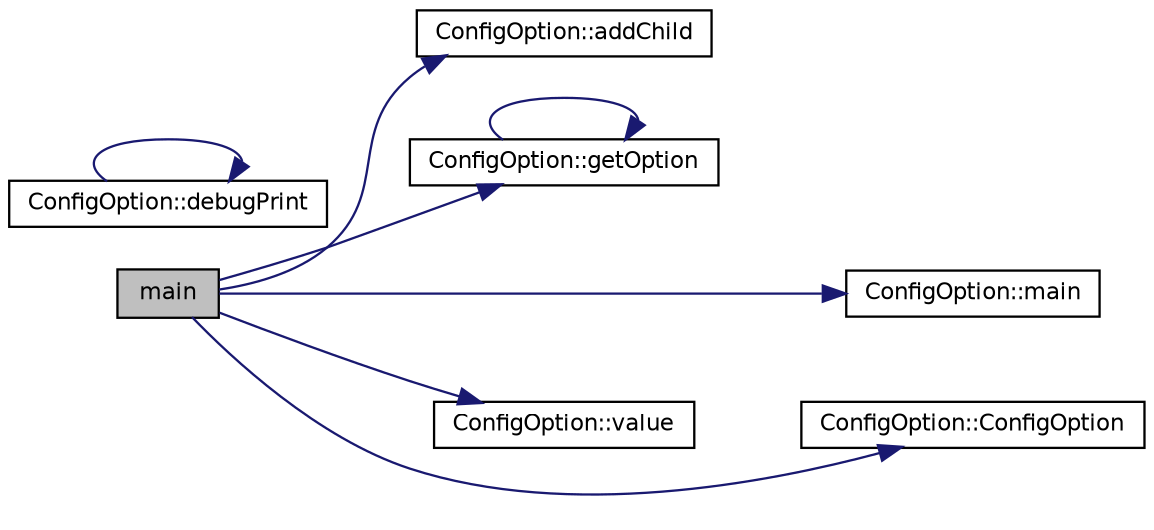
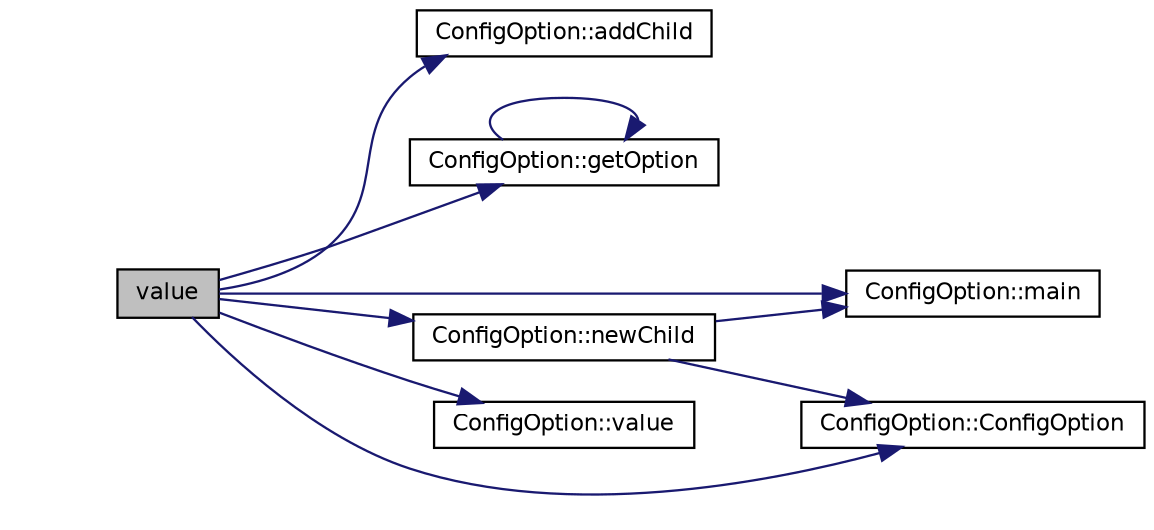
node "ConfigOption::debugPrint": removed
node "main": label "main" -> "value"
node "ConfigOption::newChild": added
